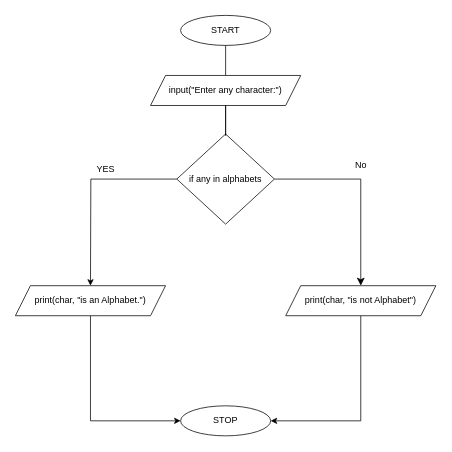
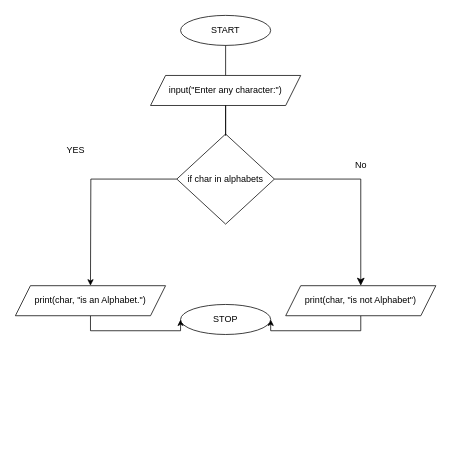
node "YES": moved (105, 169) -> (75, 150)
node "if any in alphabets": label "if any in alphabets" -> "if char in alphabets"
node "STOP": moved (225, 420) -> (225, 319)
